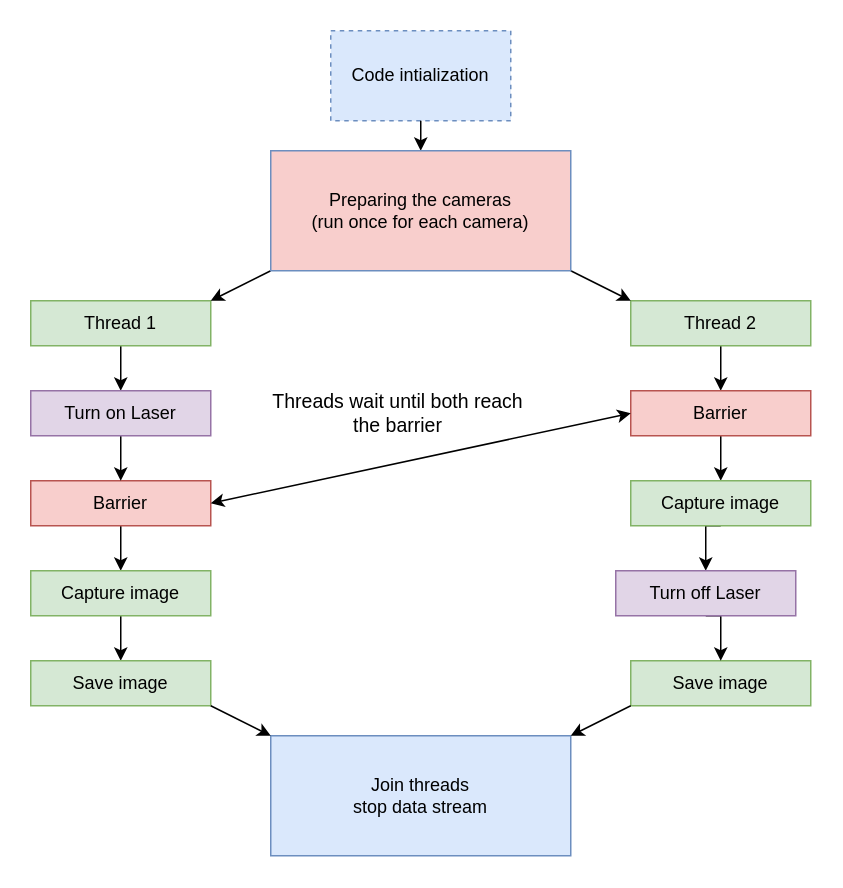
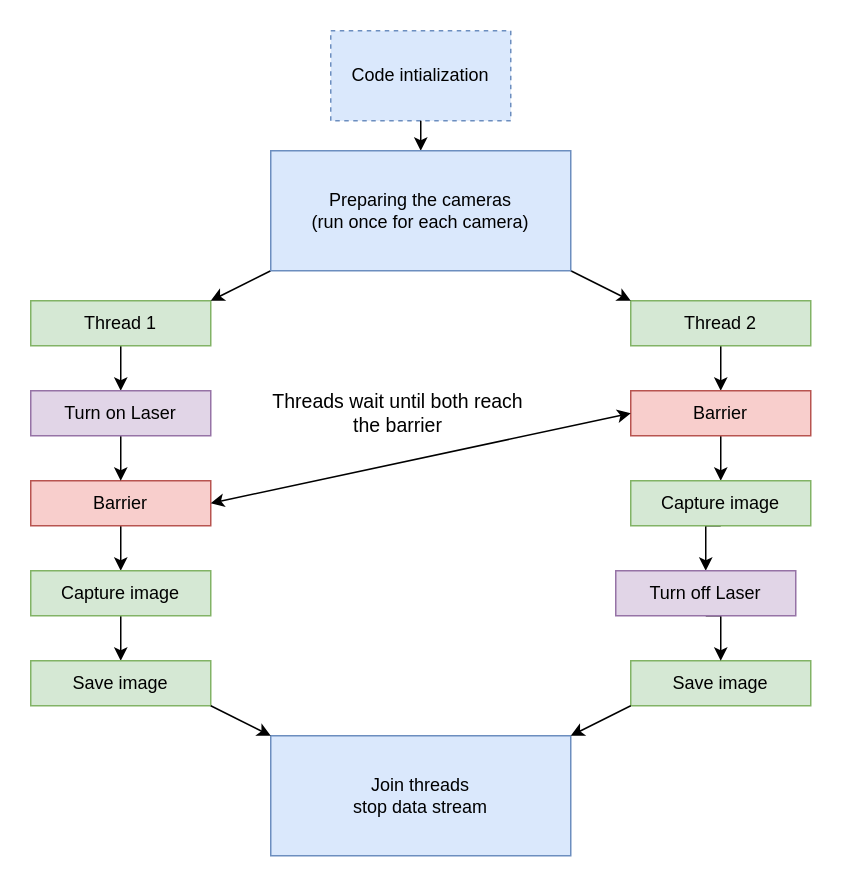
node "Preparing the cameras (run once for each camera)": fillcolor #f8cecc -> #dae8fc
